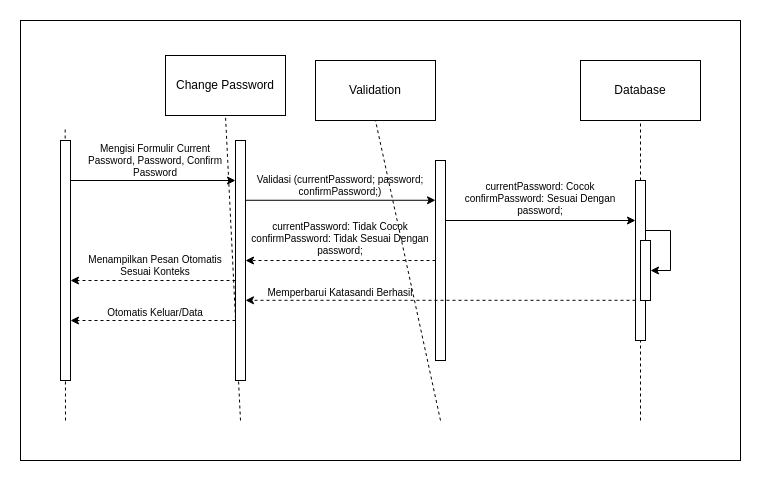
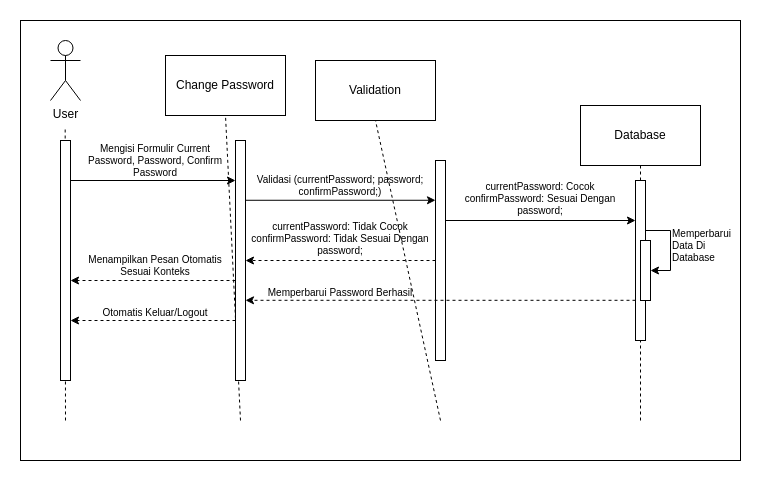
node "User": added
node "Database": moved (641, 91) -> (641, 136)
node "Memperbarui Data Di Database": added
node "Memperbarui Katasandi Berhasil": label "Memperbarui Katasandi Berhasil" -> "Memperbarui Password Berhasil"
node "Otomatis Keluar/Data": label "Otomatis Keluar/Data" -> "Otomatis Keluar/Logout"
